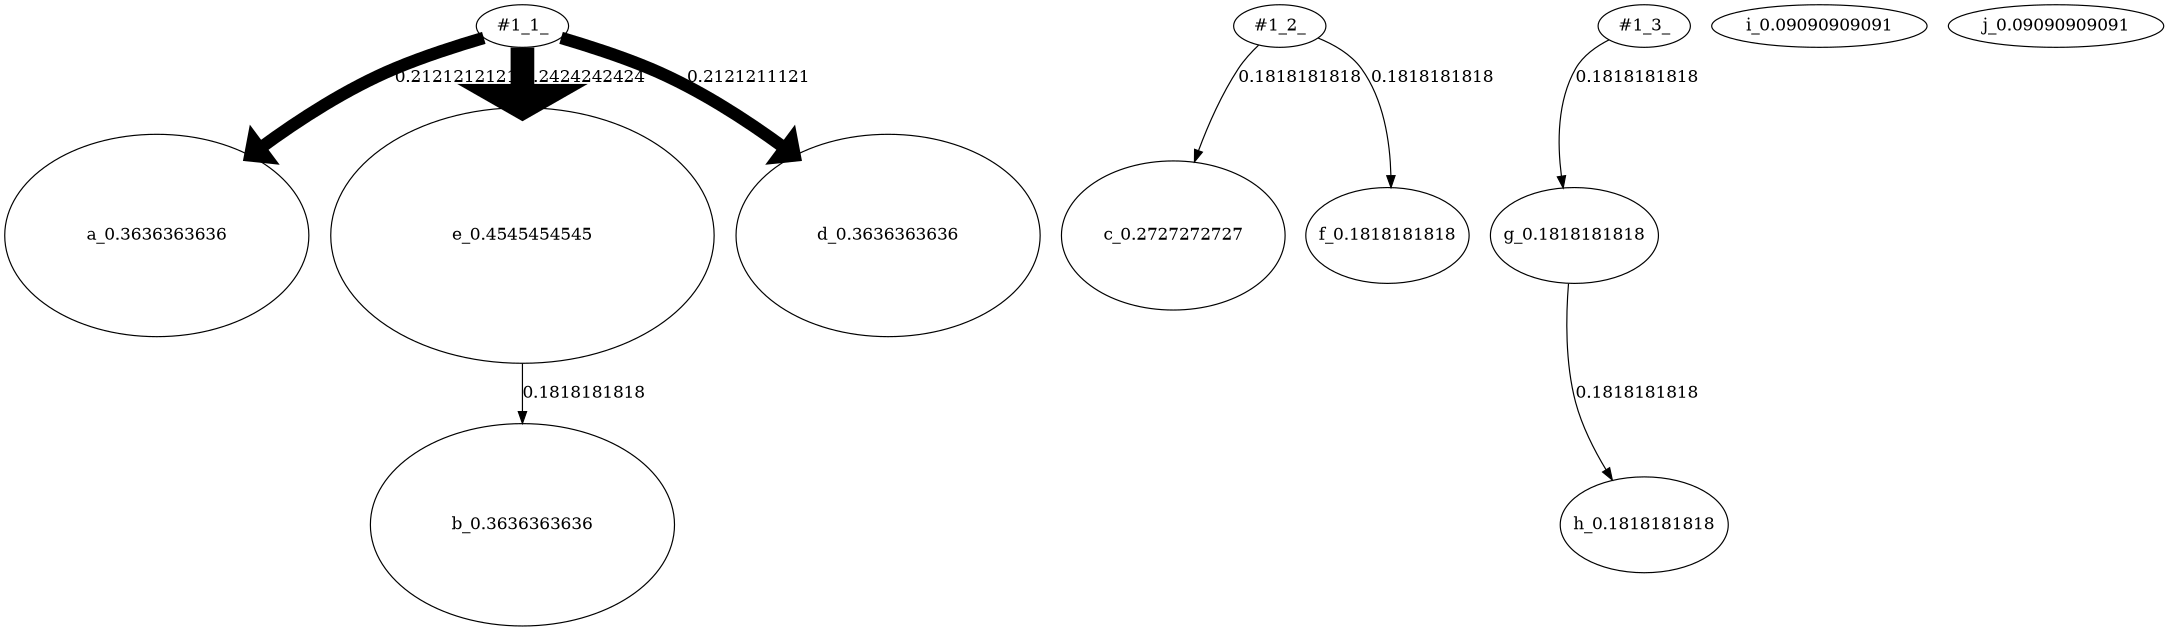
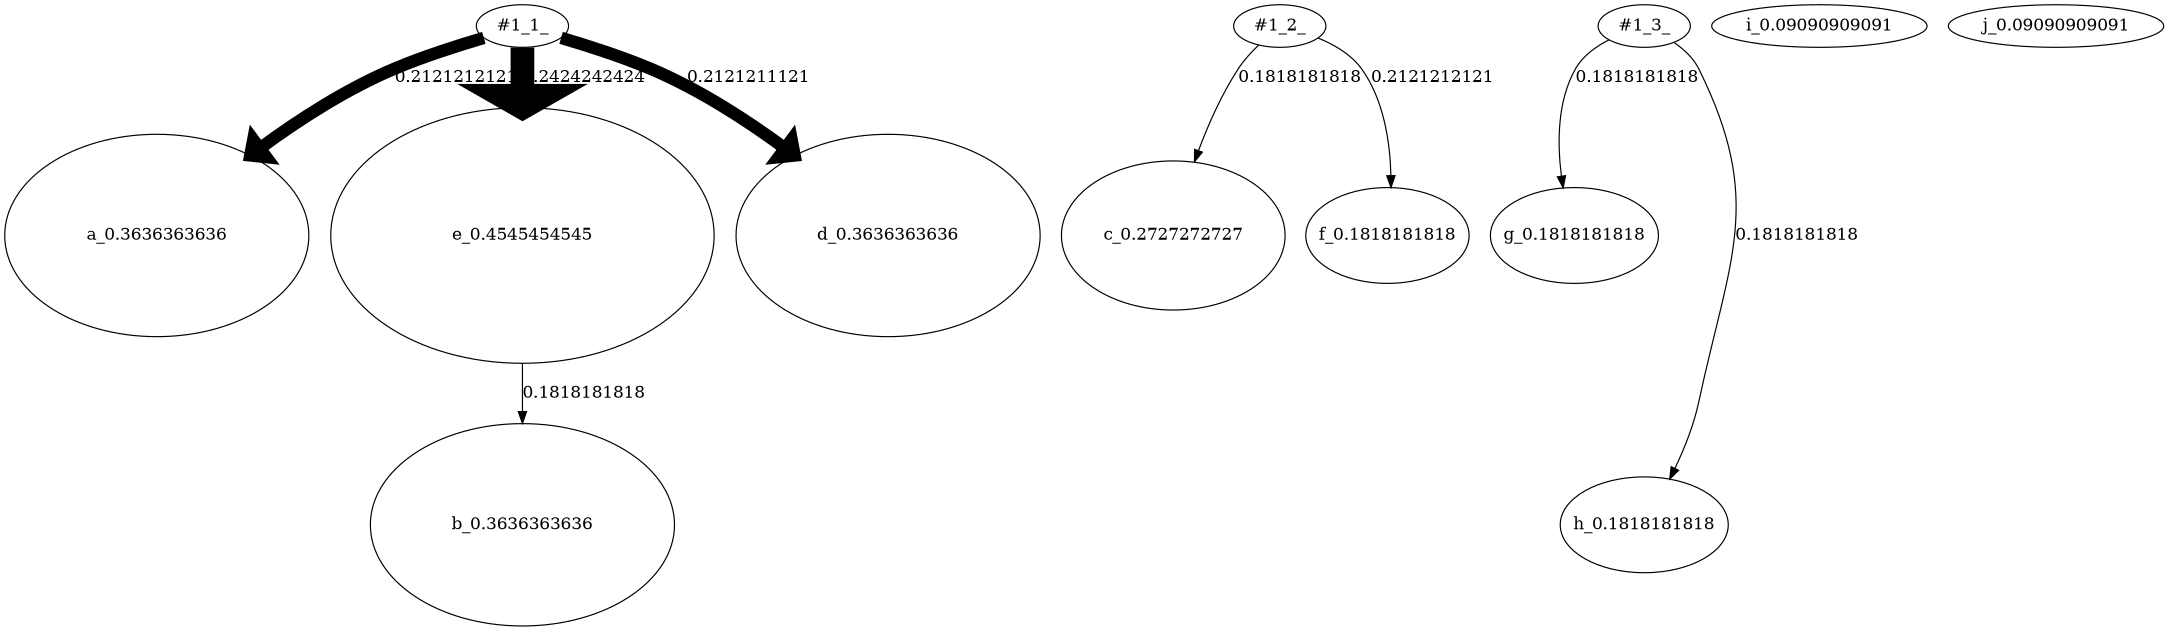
edge "#1_2_" -> "f_0.1818181818": label "0.1818181818" -> "0.2121212121"
edge "g_0.1818181818" -> "h_0.1818181818": now "#1_3_" -> "h_0.1818181818"
